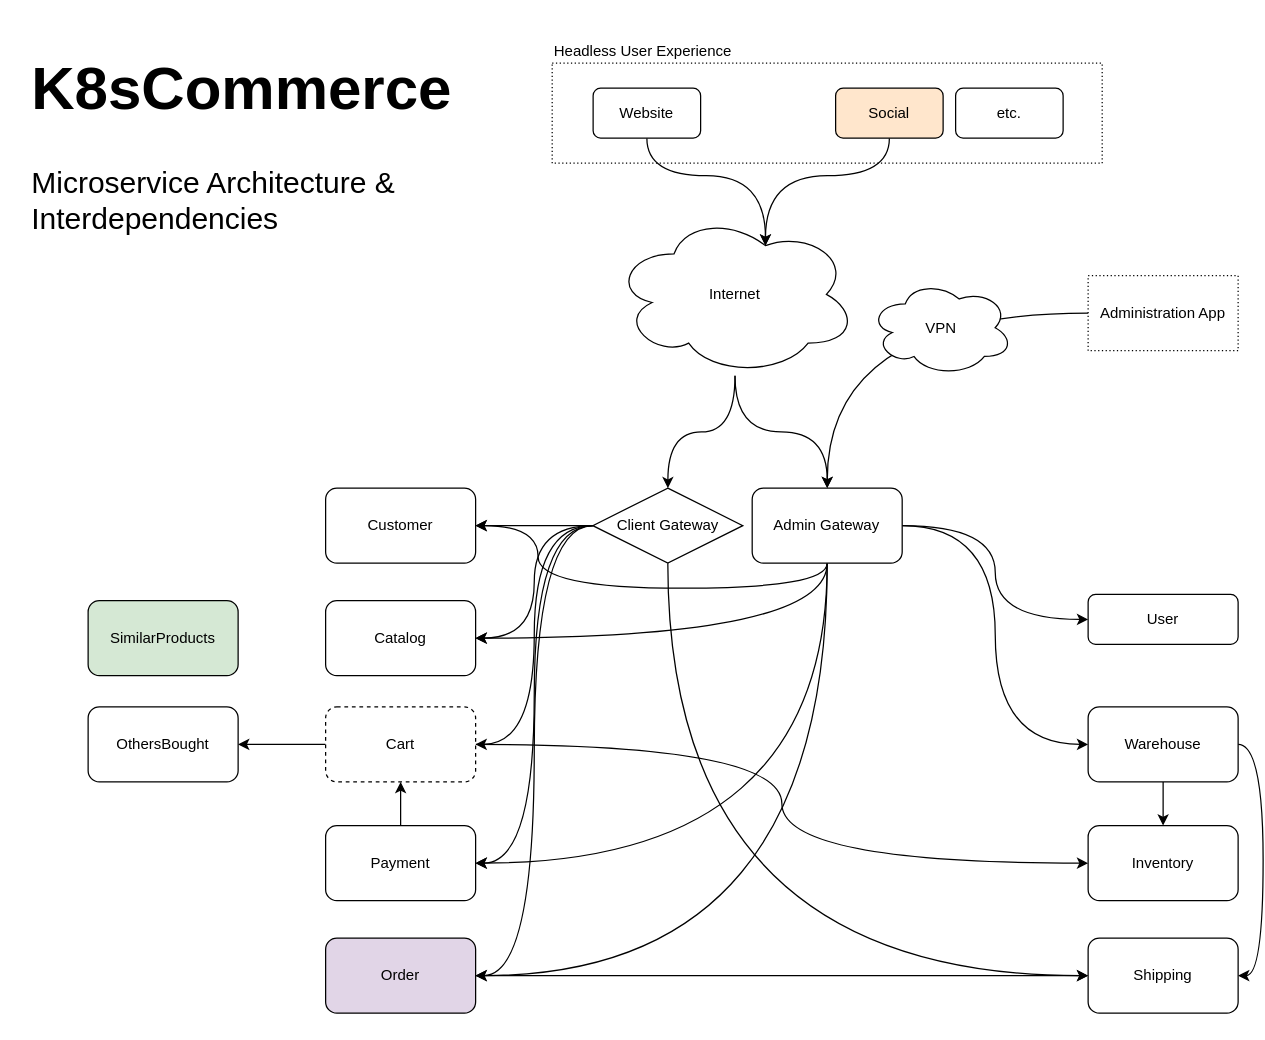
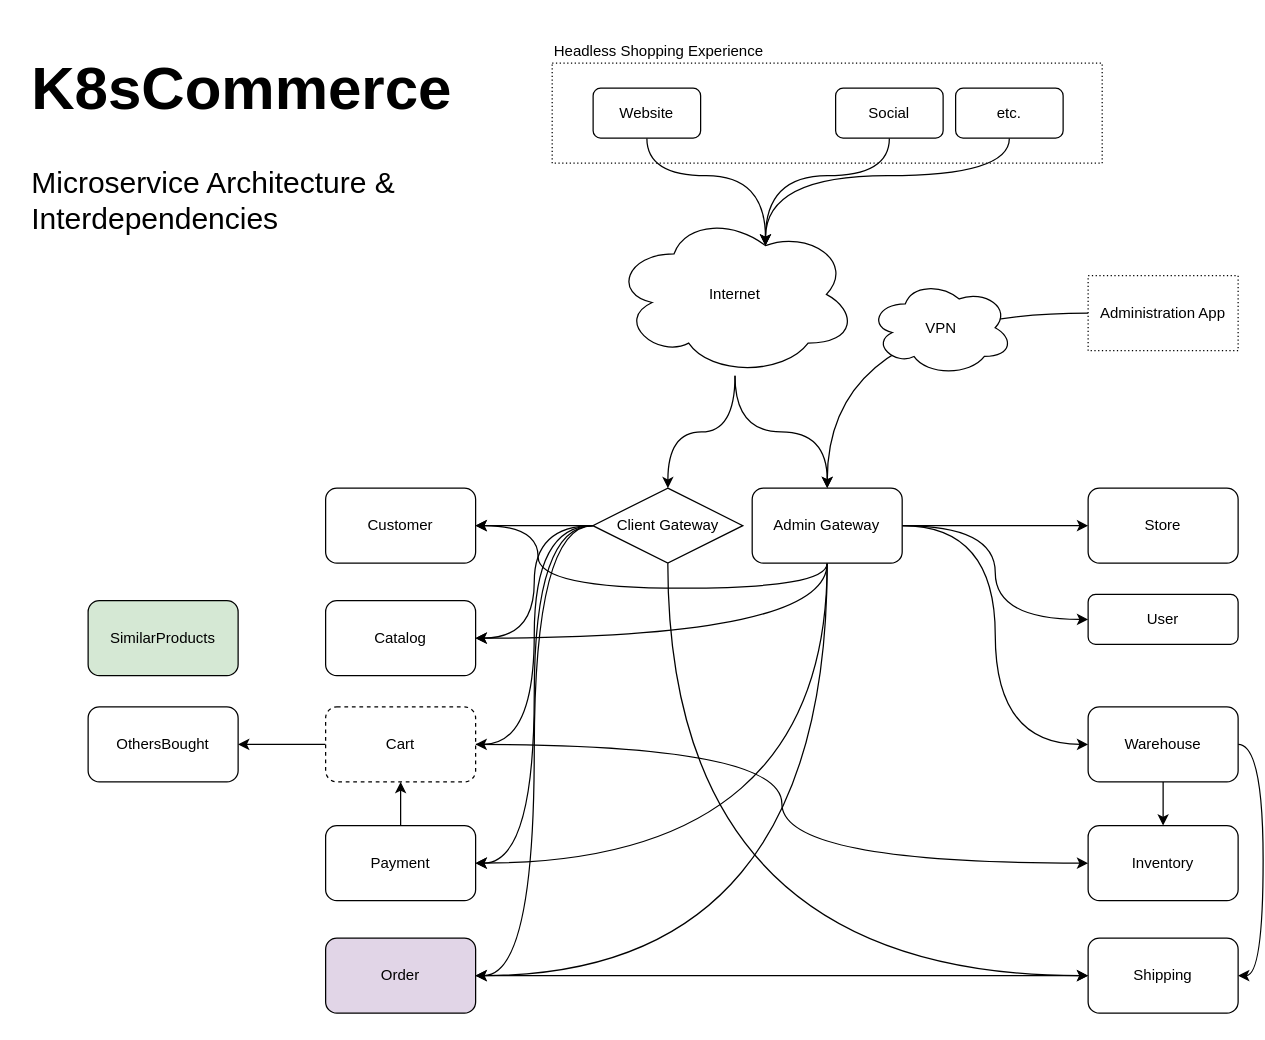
node "Headless User Experience": label "Headless User Experience" -> "Headless Shopping Experience"
node "Social": fillcolor #ffe6cc -> #ffffff
edge "etc." -> "Internet": added
edge "Admin Gateway" -> "Store": added
node "Store": added
